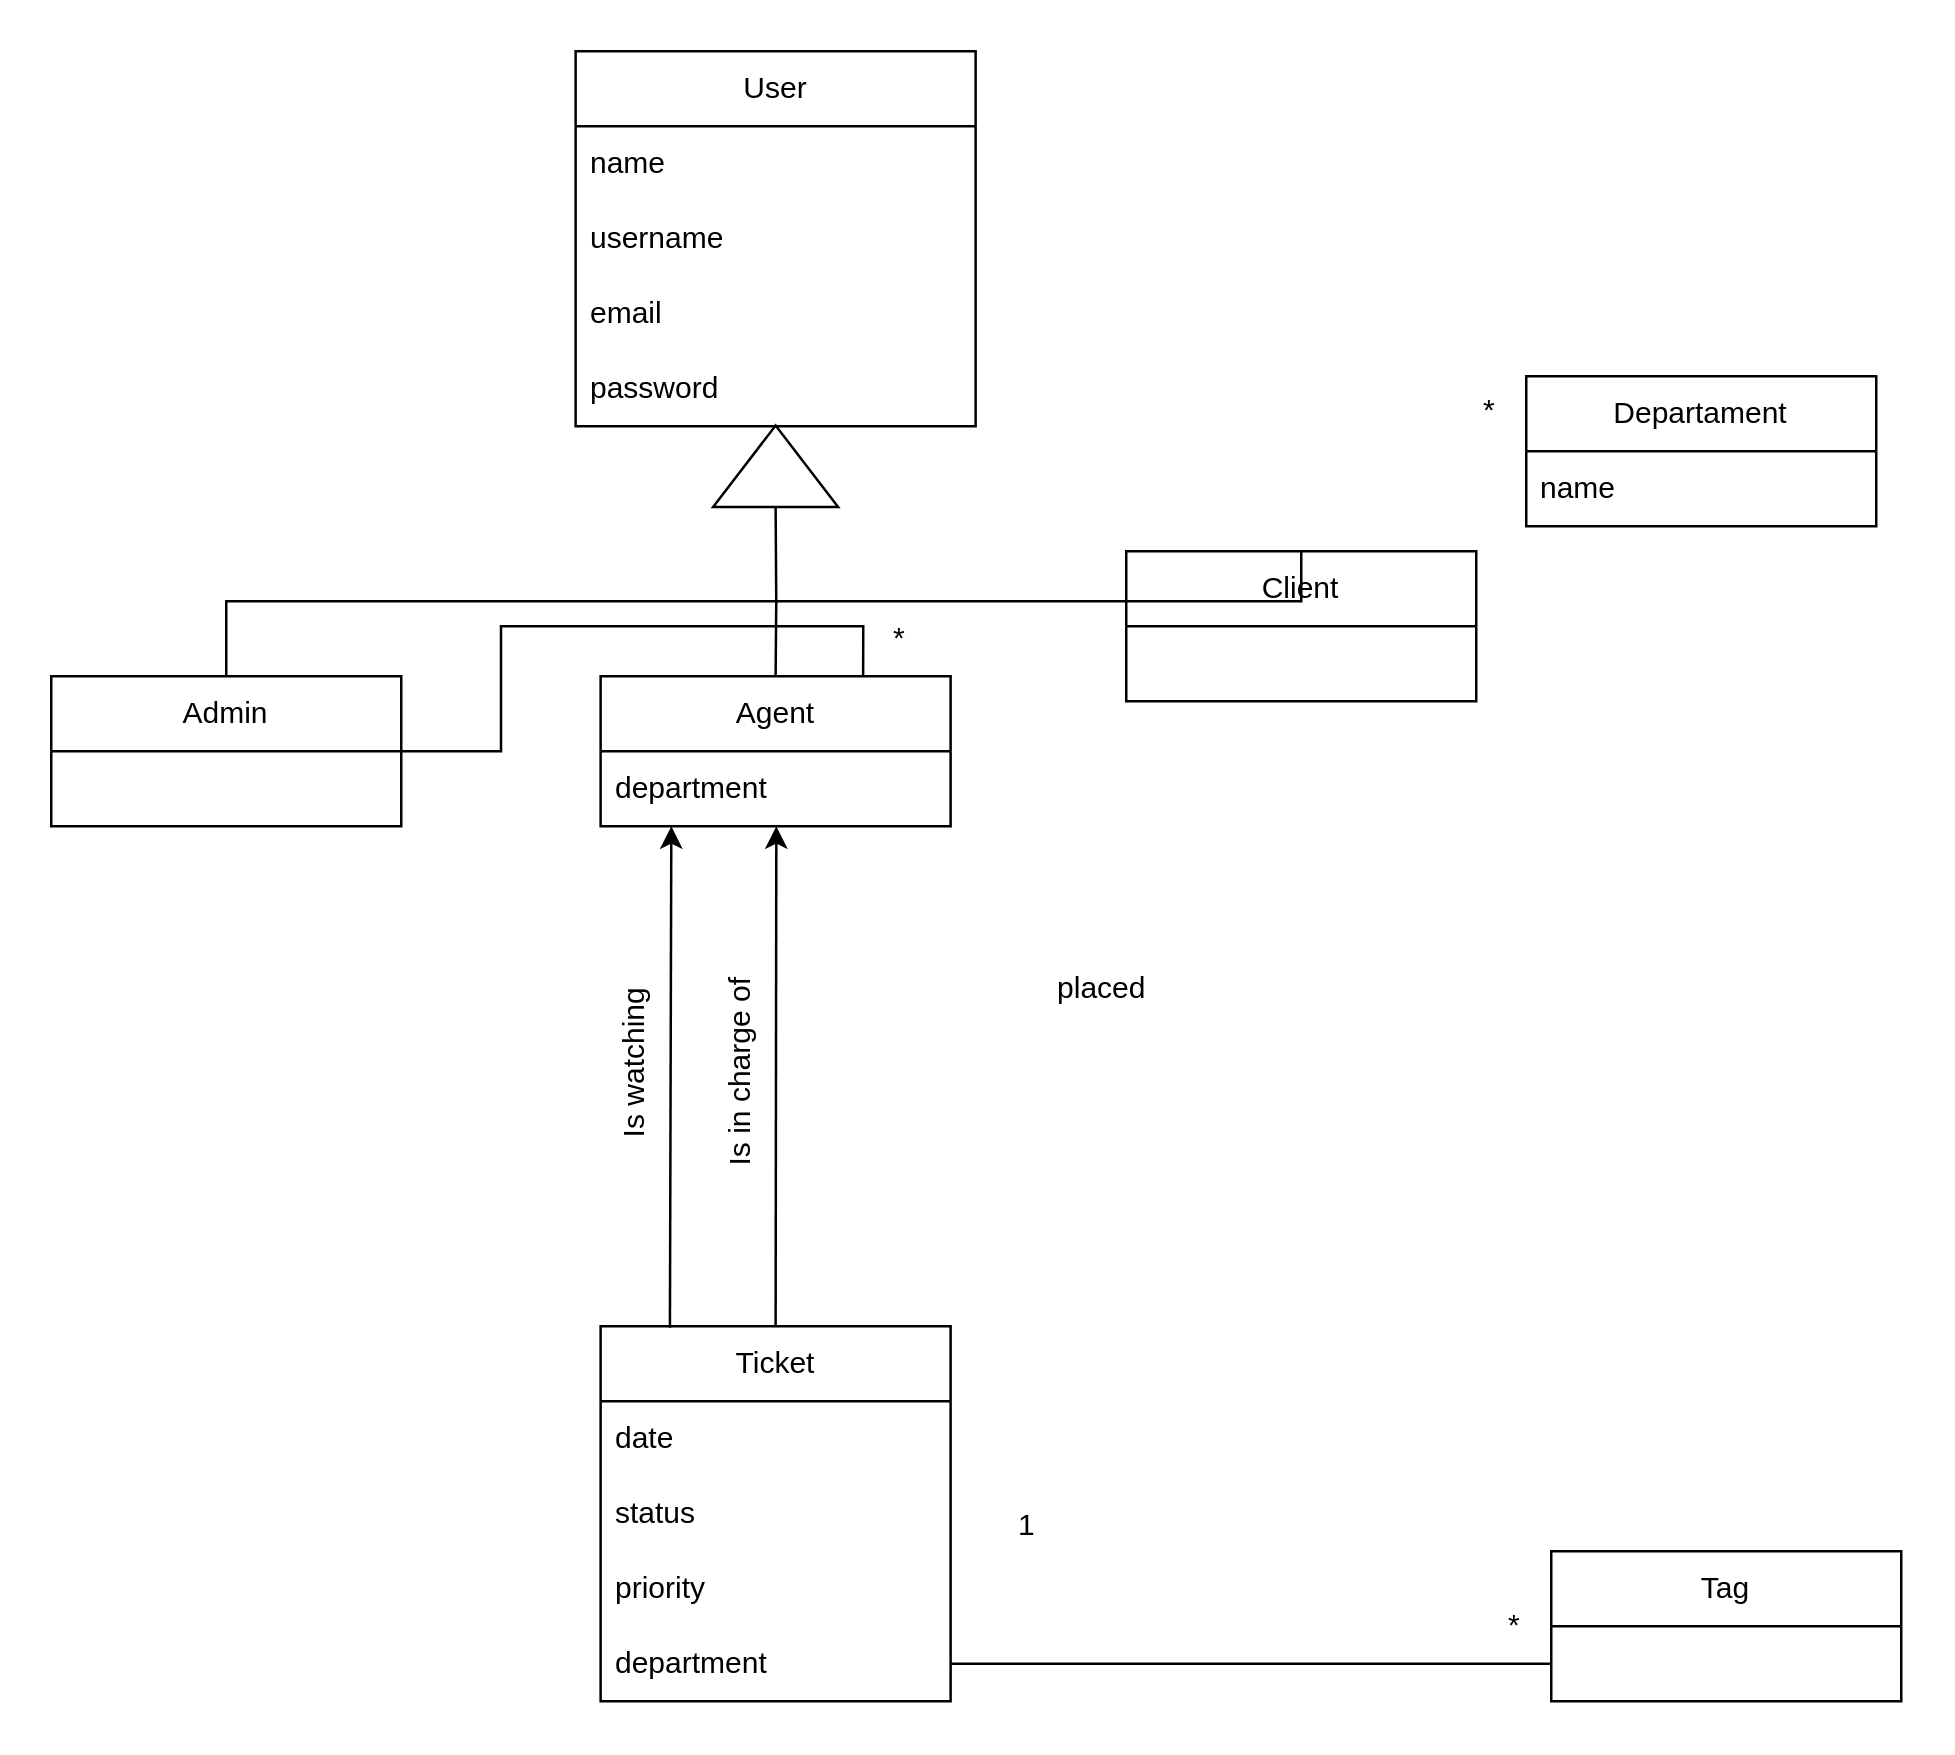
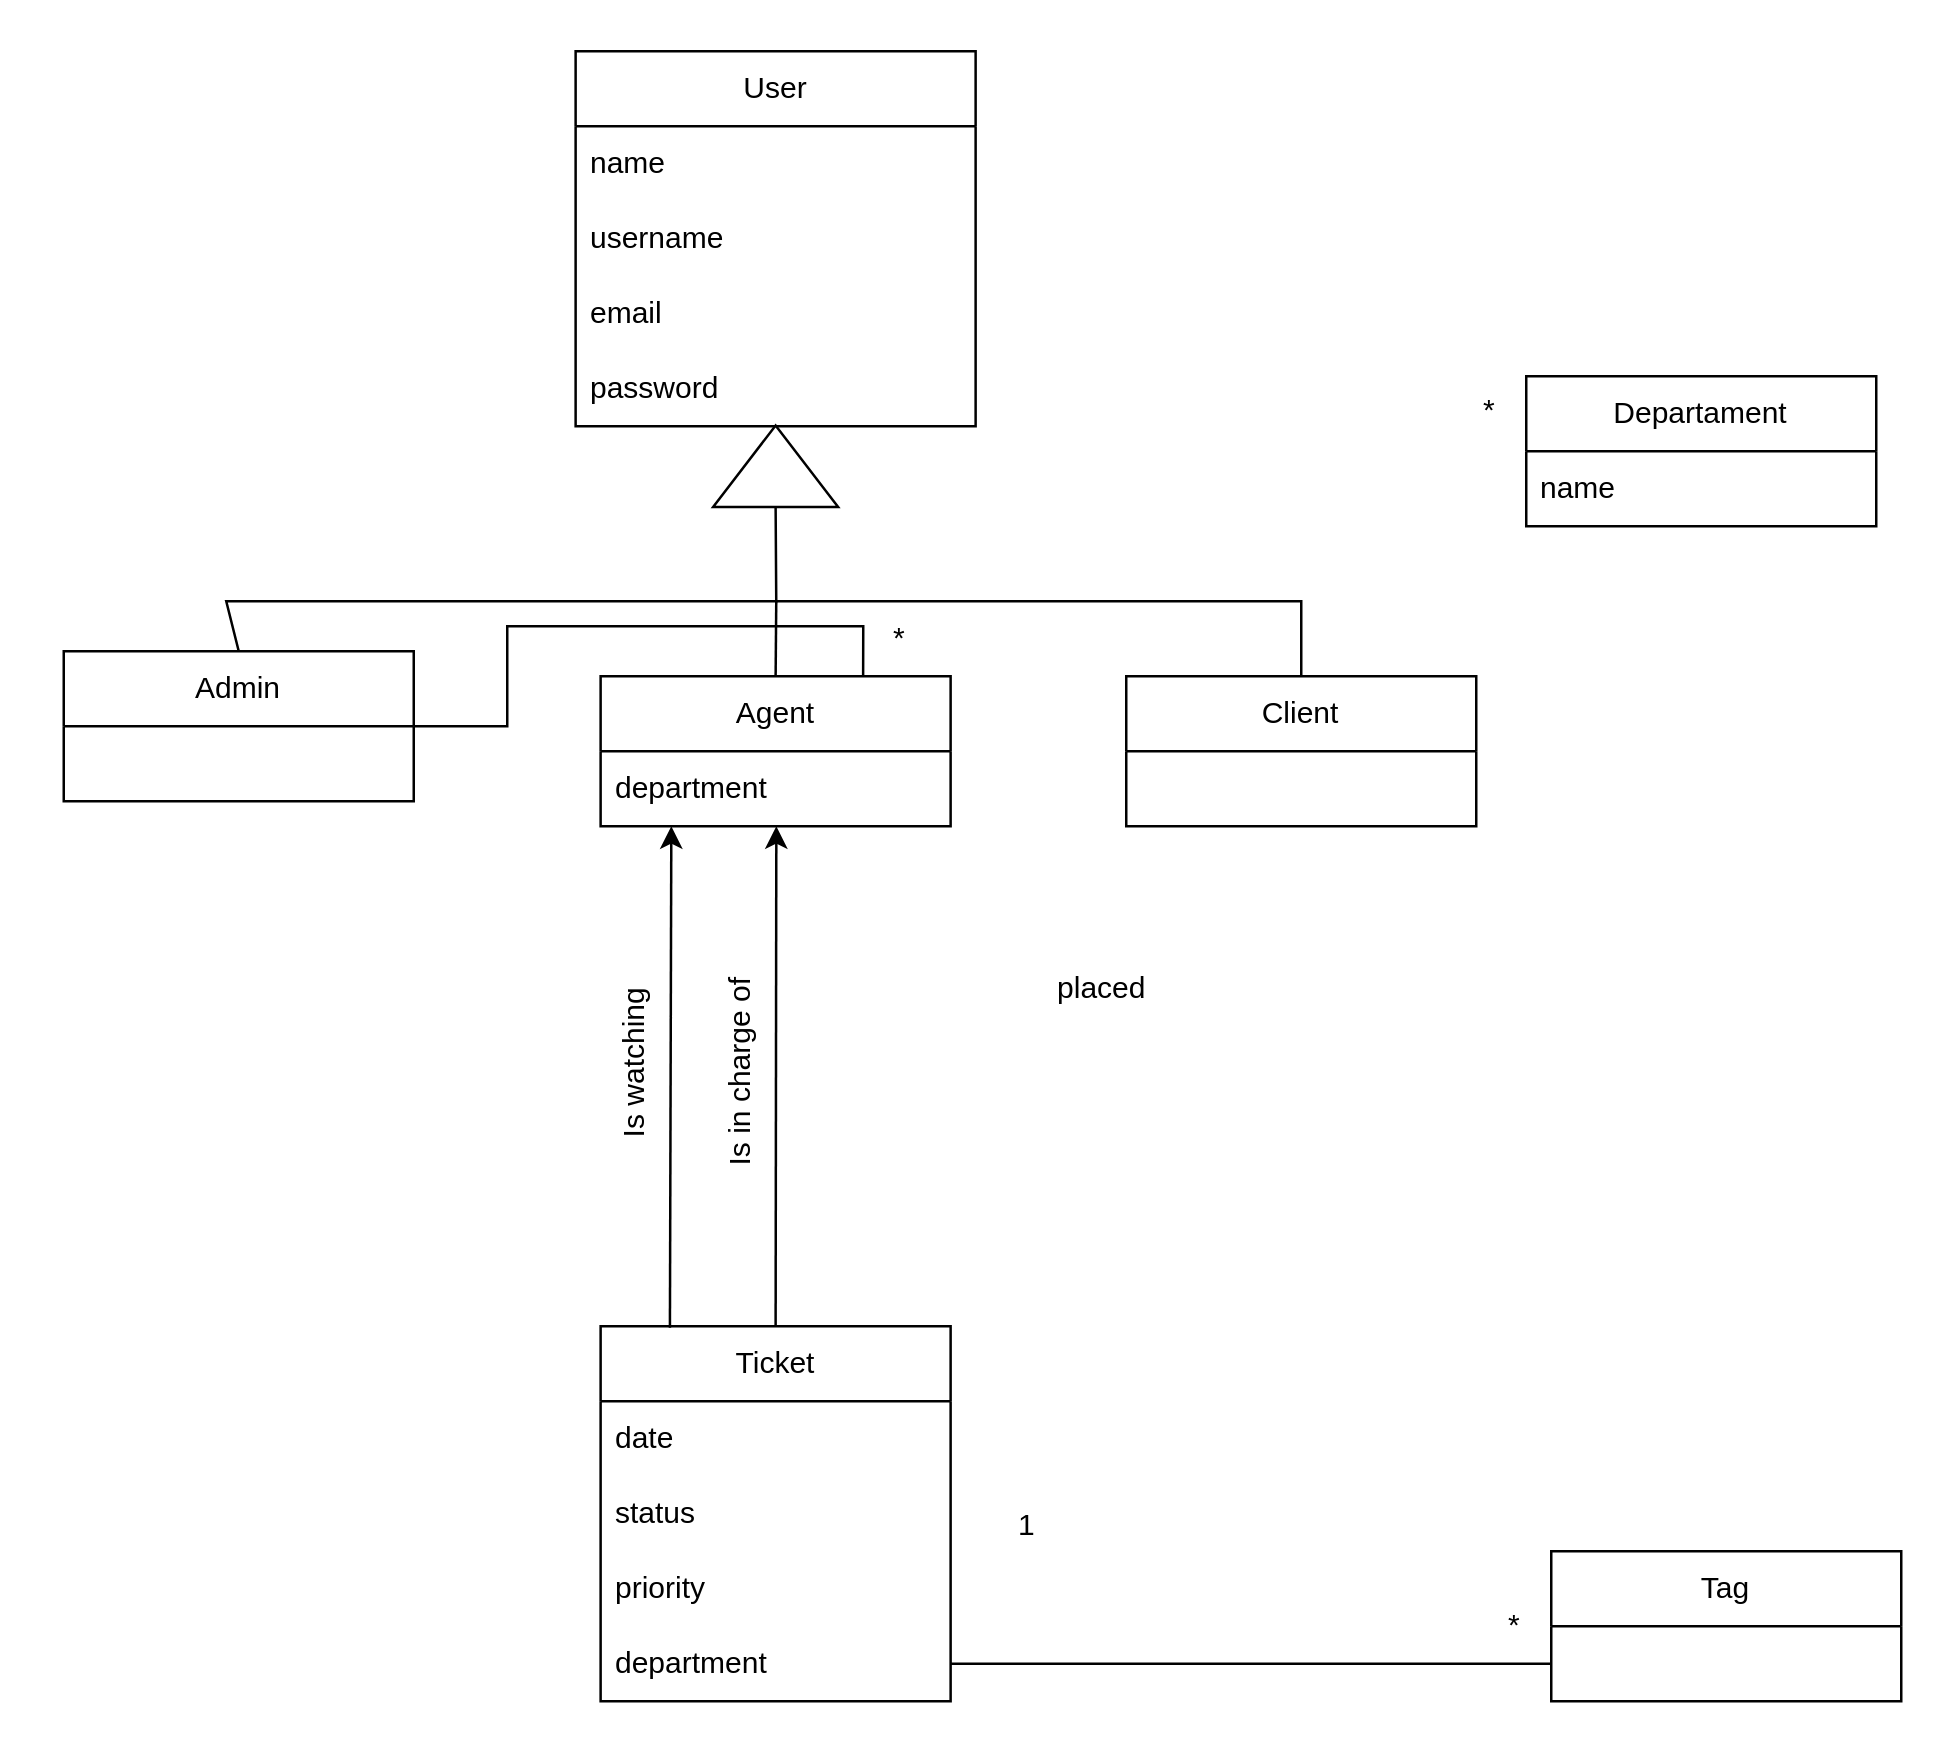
node "Client": moved (1301, 626) -> (1301, 751)
node "Admin": moved (226, 751) -> (239, 726)
